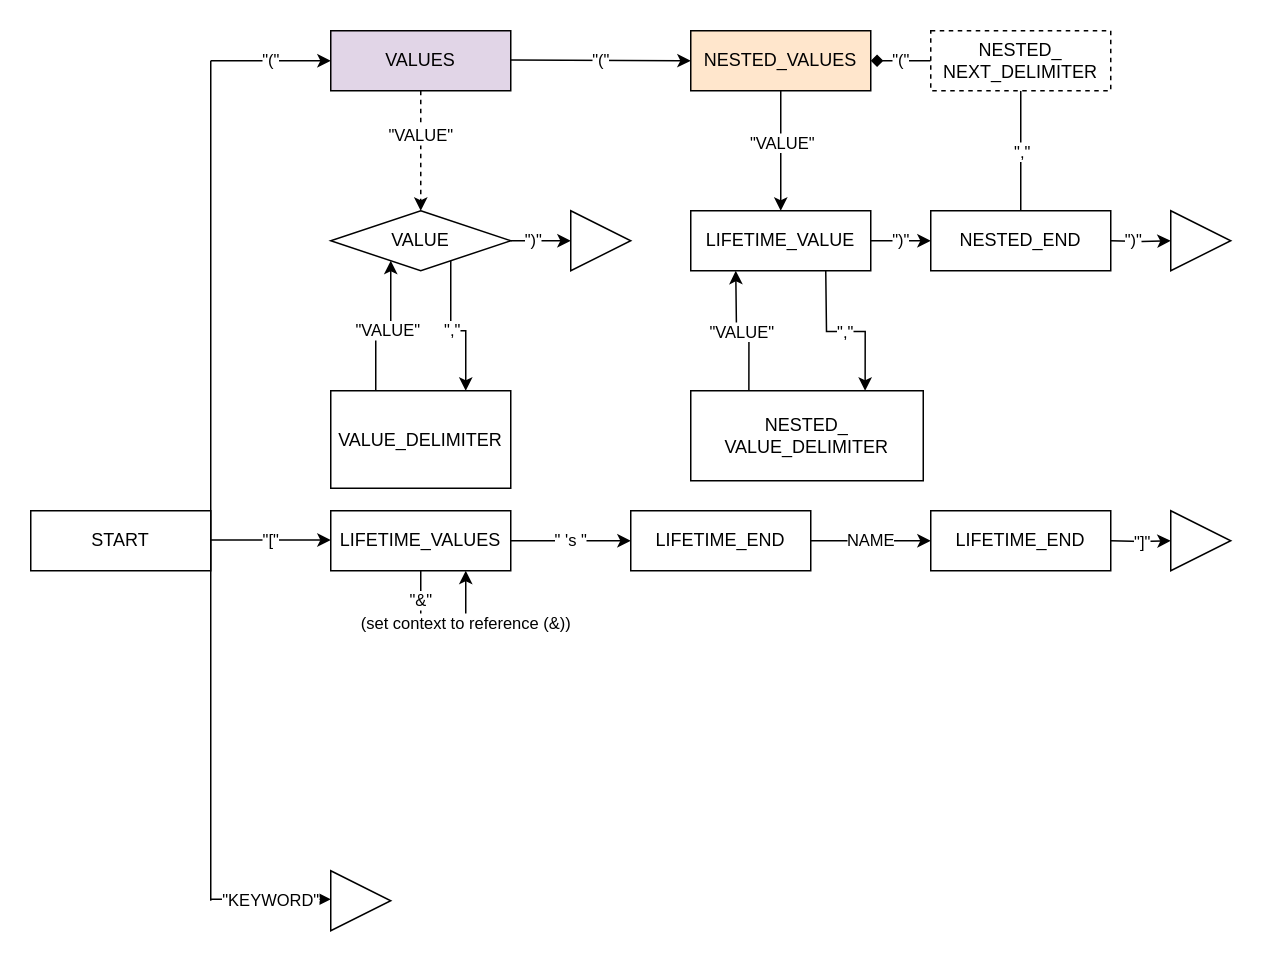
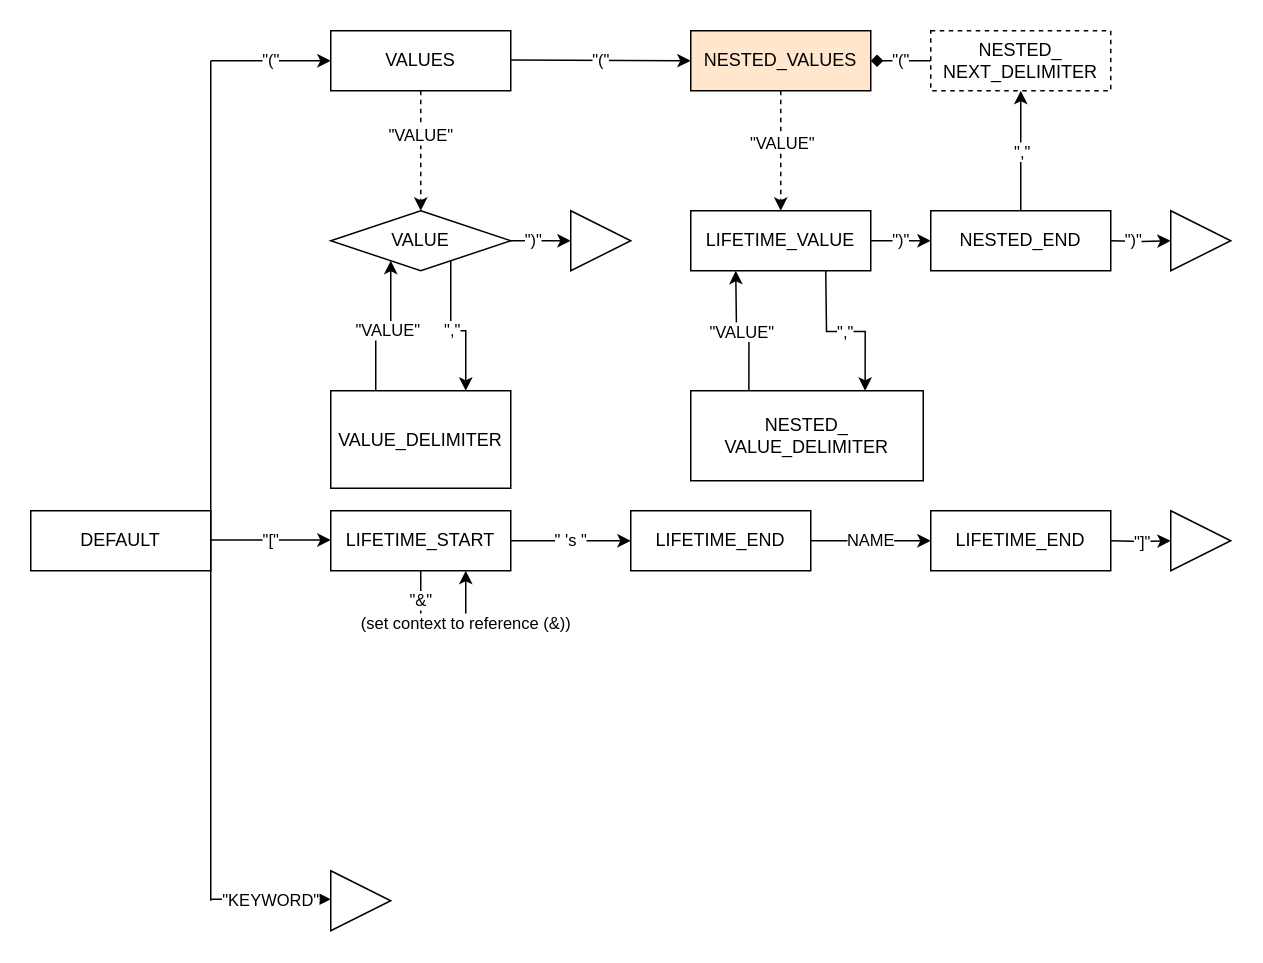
node "VALUES": fillcolor #e1d5e7 -> #ffffff
edge "NESTED_ NEXT_DELIMITER" -- "NESTED_END": arrowhead none -> classic
edge "NESTED_VALUES" -> "LIFETIME_VALUE": style solid -> dashed
node "START": label "START" -> "DEFAULT"
node "LIFETIME_VALUES": label "LIFETIME_VALUES" -> "LIFETIME_START"
